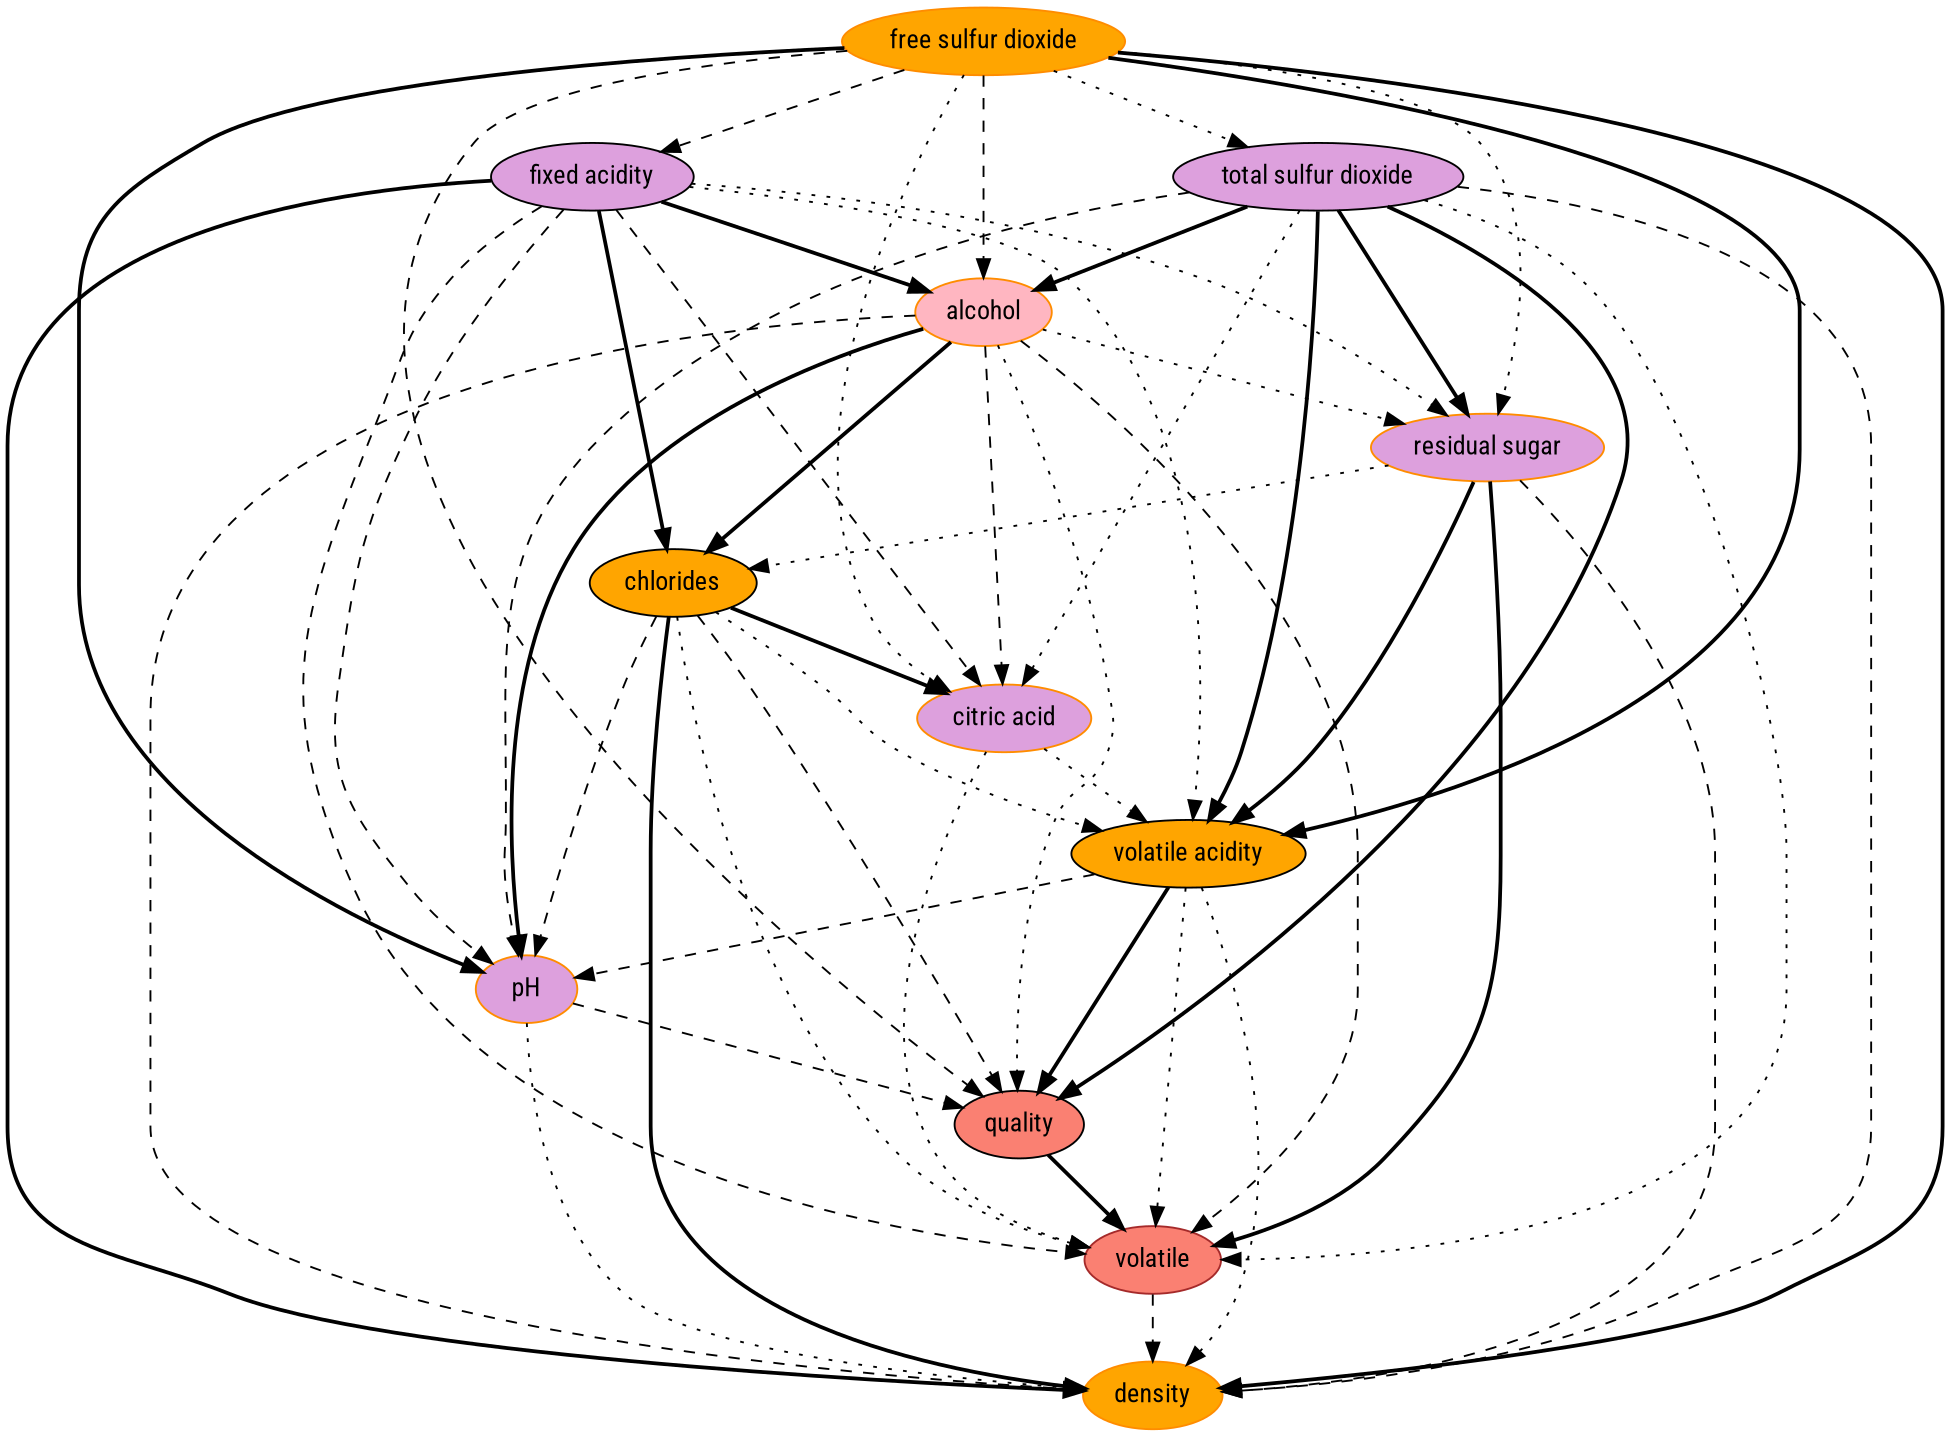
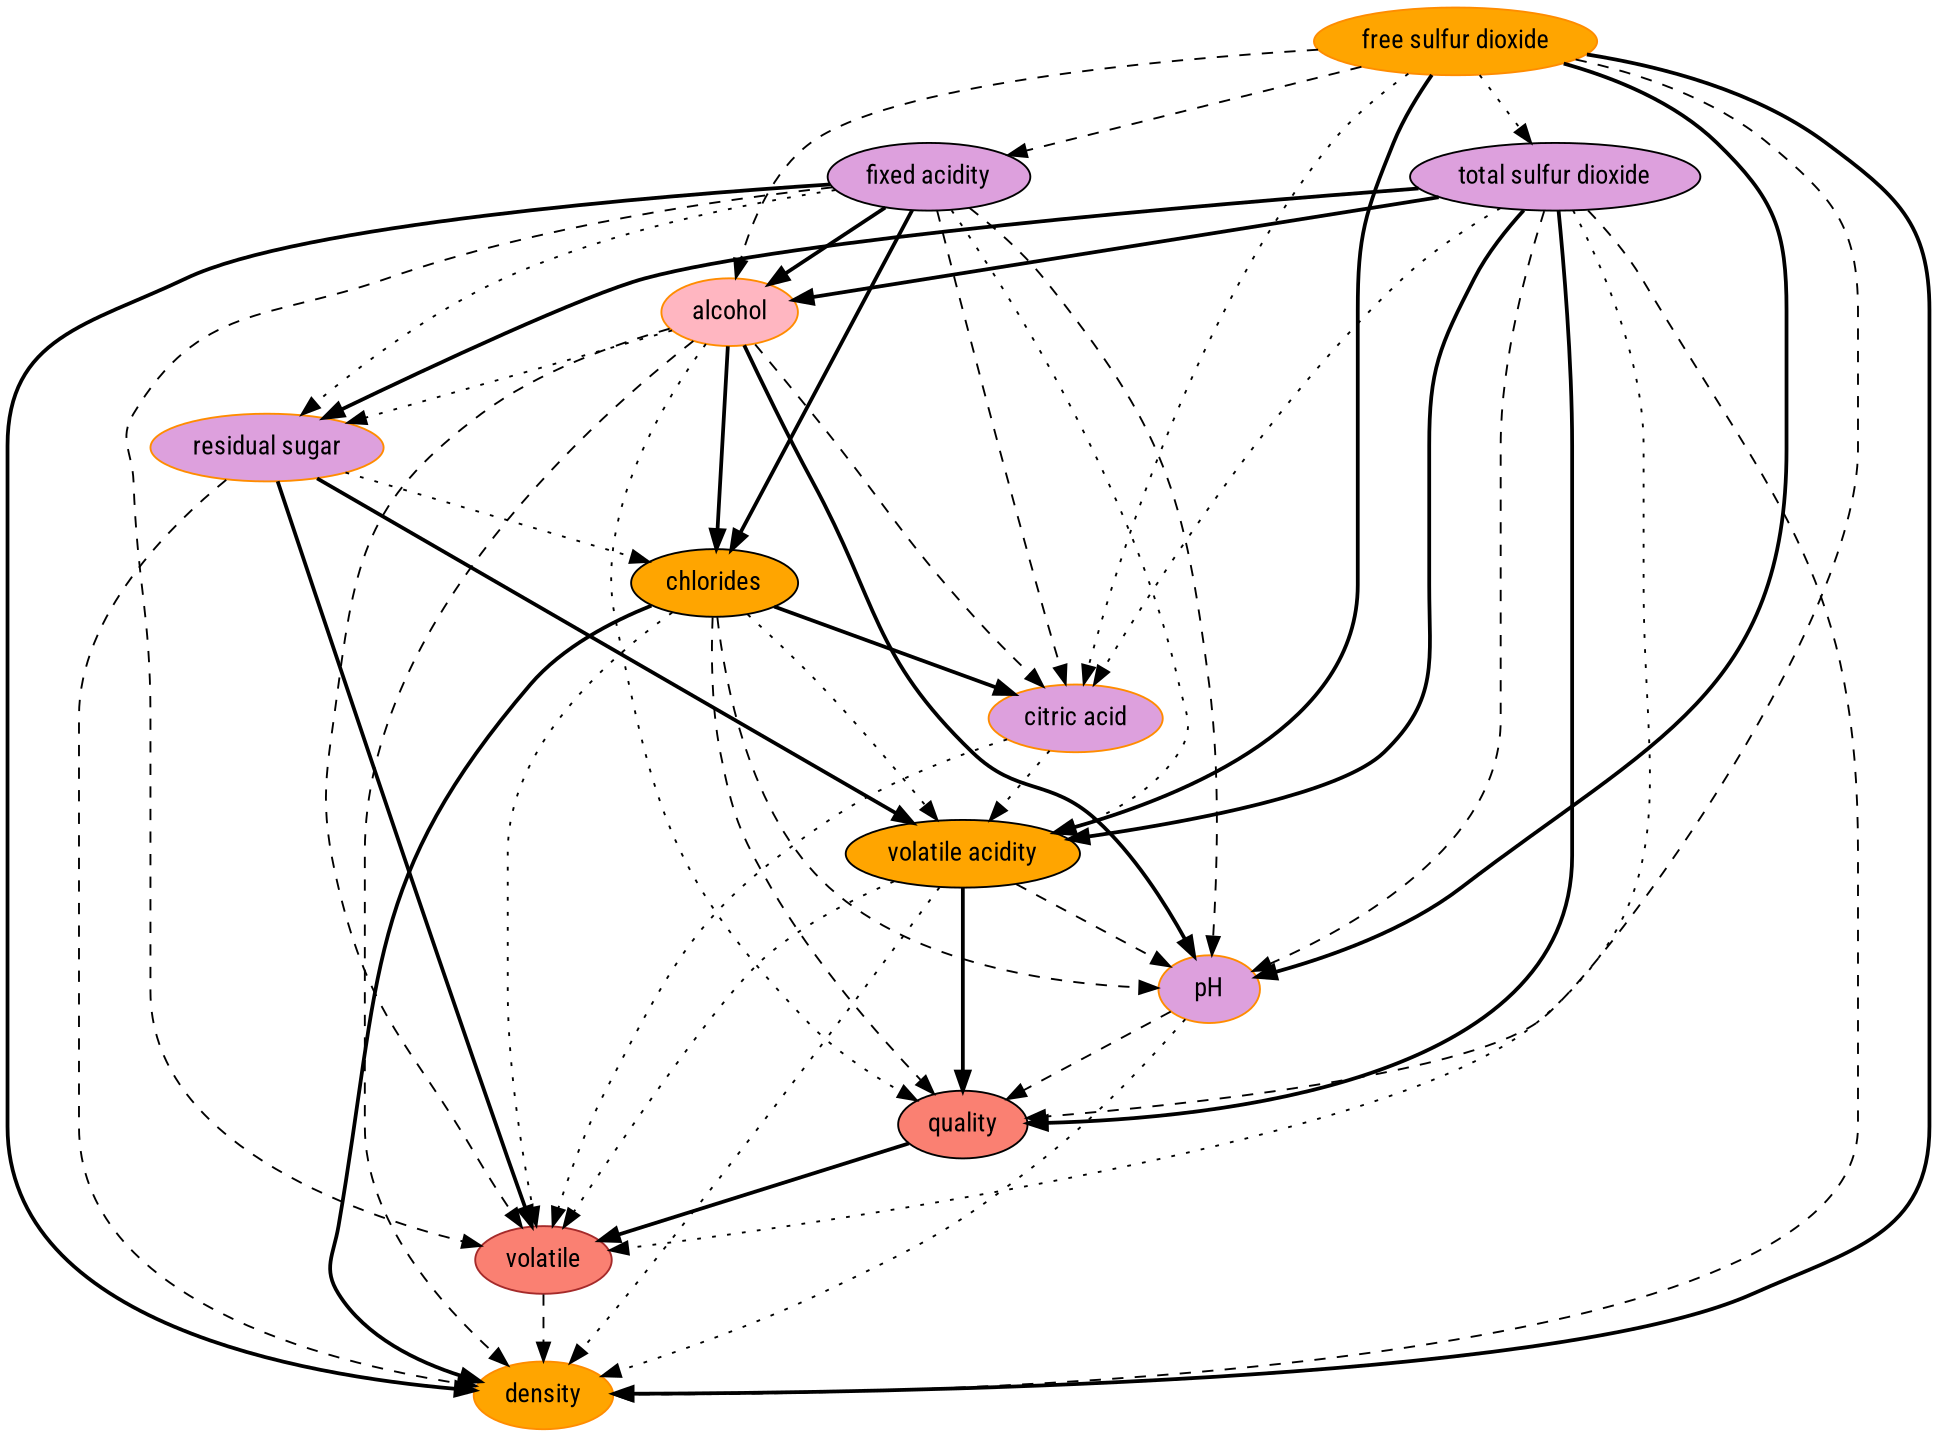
edge "free sulfur dioxide" -> "residual sugar": removed
